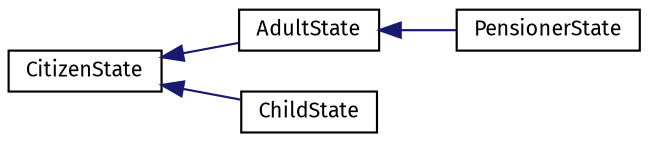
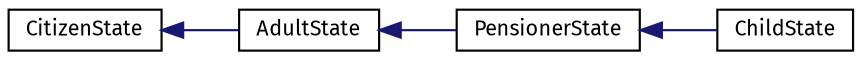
edge "ChildState" -> "CitizenState": now "ChildState" -> "PensionerState"
